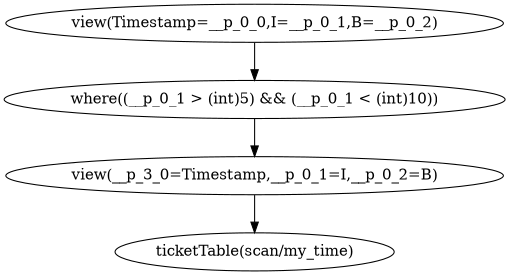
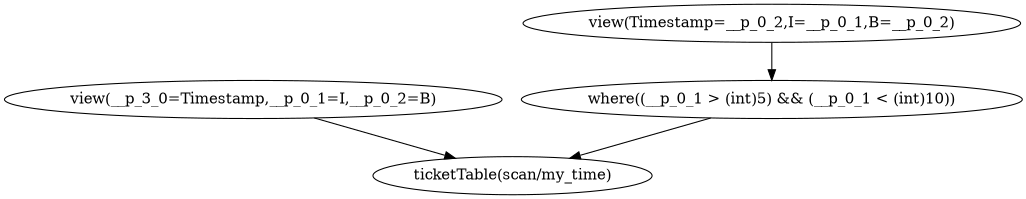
node "view(Timestamp=__p_0_0,I=__p_0_1,B=__p_0_2)": label "view(Timestamp=__p_0_0,I=__p_0_1,B=__p_0_2)" -> "view(Timestamp=__p_0_2,I=__p_0_1,B=__p_0_2)"
edge "where((__p_0_1 > (int)5) && (__p_0_1 < (int)10))" -> "view(__p_3_0=Timestamp,__p_0_1=I,__p_0_2=B)": now "where((__p_0_1 > (int)5) && (__p_0_1 < (int)10))" -> "ticketTable(scan/my_time)"
